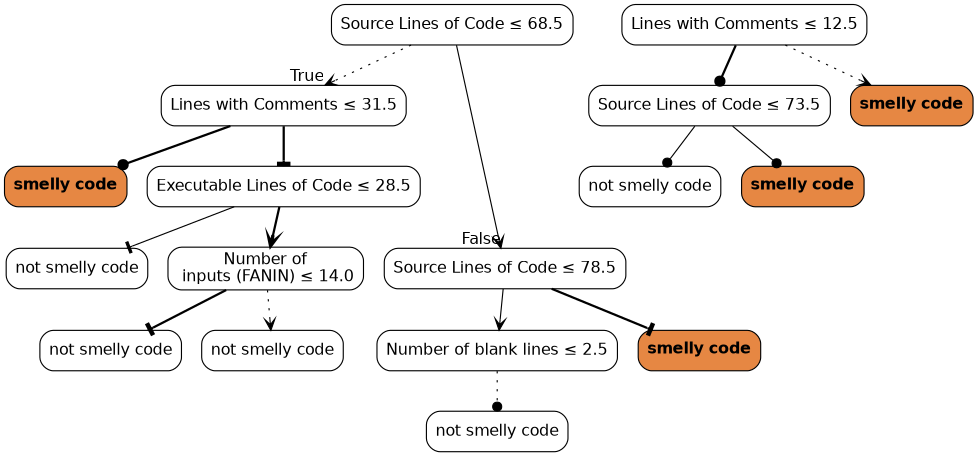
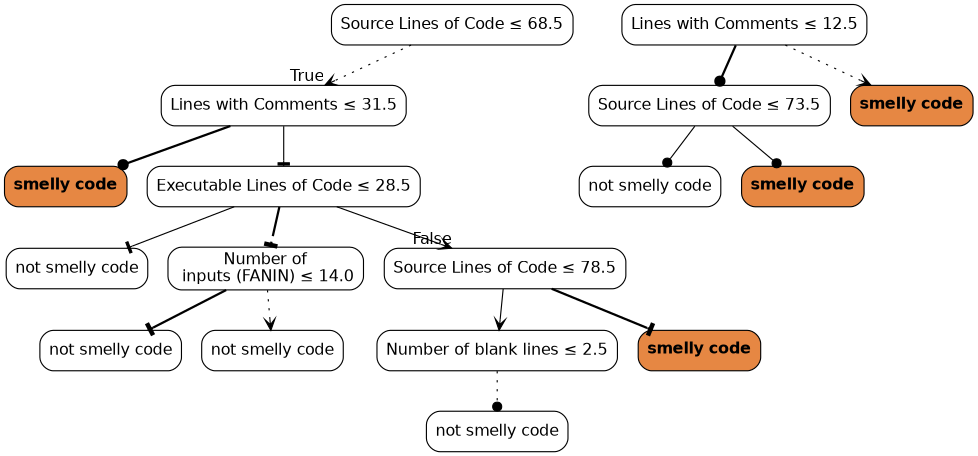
edge "Source Lines of Code ≤ 68.5" -> "Source Lines of Code ≤ 78.5": now "Executable Lines of Code ≤ 28.5" -> "Source Lines of Code ≤ 78.5"
edge "Lines with Comments ≤ 31.5" -> "Executable Lines of Code ≤ 28.5": style bold -> solid
edge "Executable Lines of Code ≤ 28.5" -> "Number of": arrowhead vee -> tee
